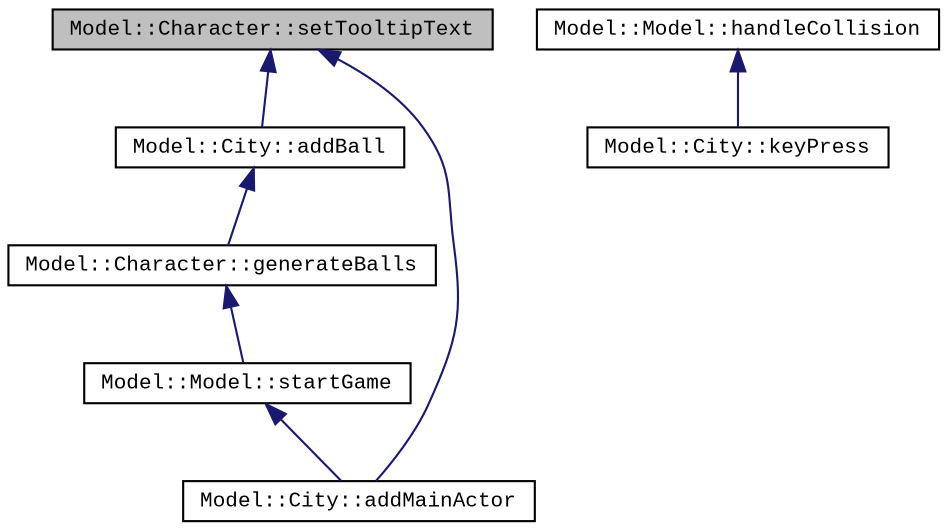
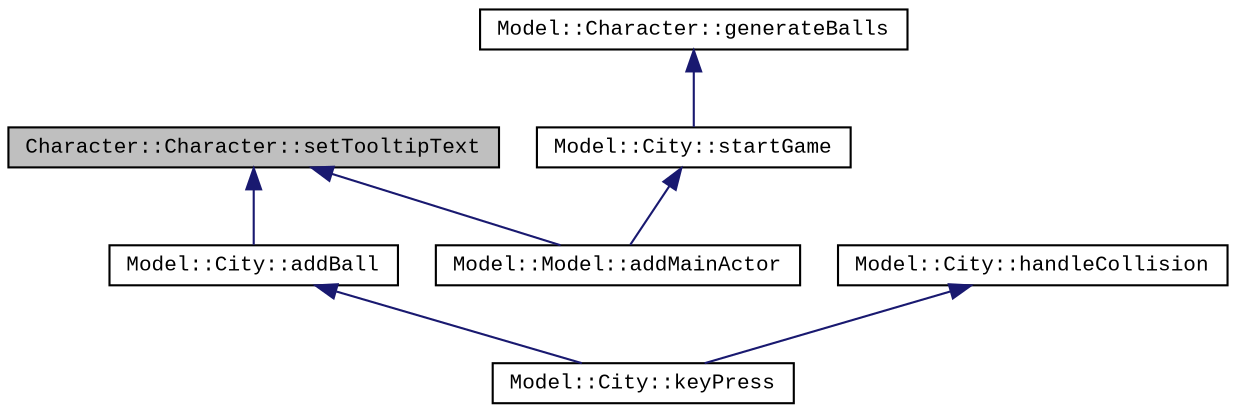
node "Model::Character::setTooltipText": label "Model::Character::setTooltipText" -> "Character::Character::setTooltipText"
node "Model::Model::handleCollision": label "Model::Model::handleCollision" -> "Model::City::handleCollision"
edge "Model::Character::generateBalls" -> "Model::City::addBall": now "Model::City::keyPress" -> "Model::City::addBall"
node "Model::Model::startGame": label "Model::Model::startGame" -> "Model::City::startGame"
node "Model::City::addMainActor": label "Model::City::addMainActor" -> "Model::Model::addMainActor"
